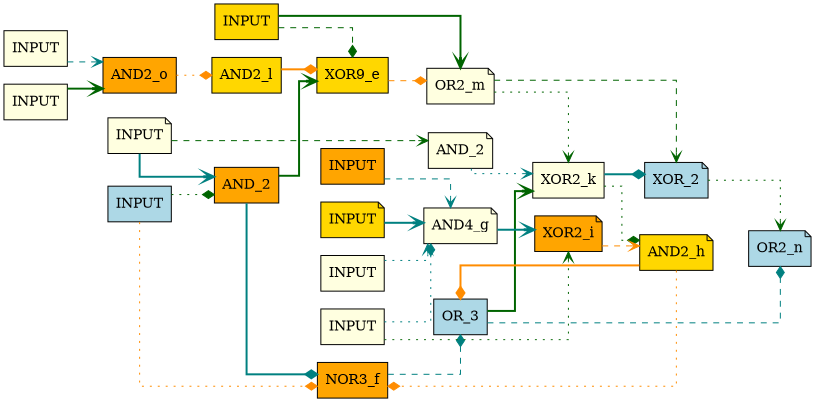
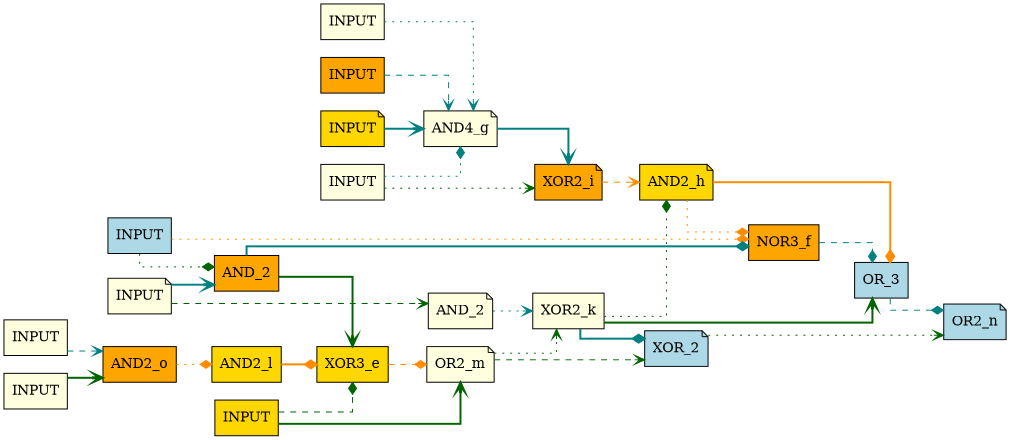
node "XOR9_e": label "XOR9_e" -> "XOR3_e"
edge "OR_3" -> "XOR2_k": reversed
